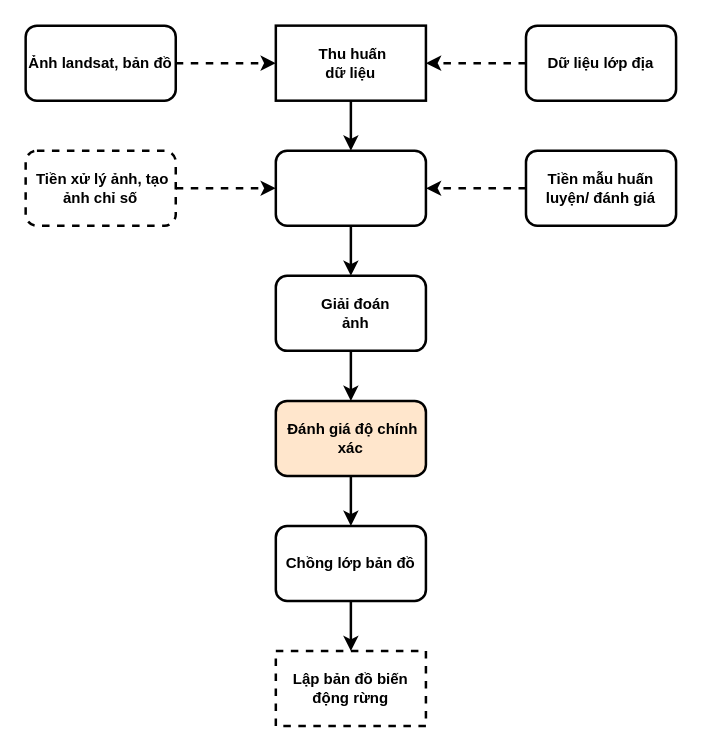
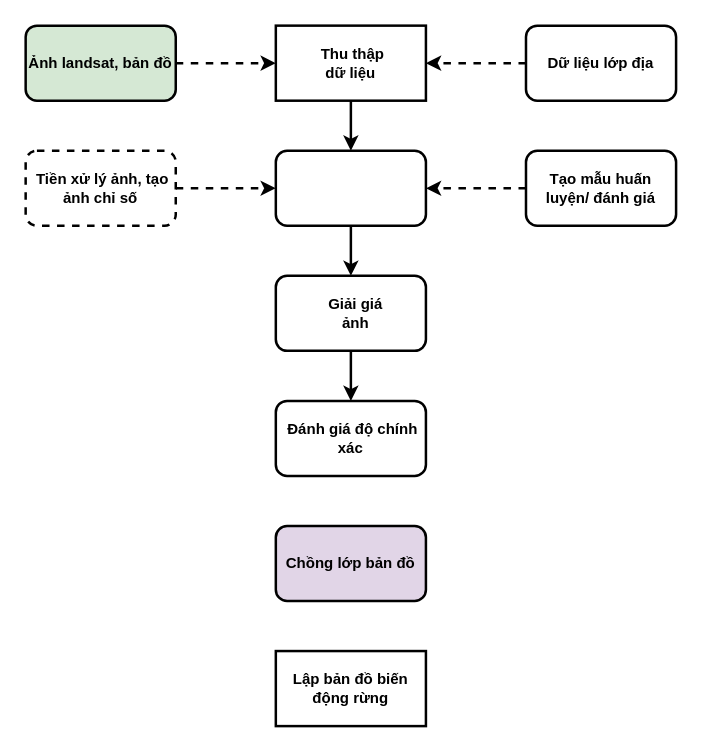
node "Ảnh landsat, bản đồ": fillcolor #ffffff -> #d5e8d4
node "Thu huấn dữ liệu": label "Thu huấn dữ liệu" -> "Thu thập dữ liệu"
node "Tiền mẫu huấn luyện/ đánh giá": label "Tiền mẫu huấn luyện/ đánh giá" -> "Tạo mẫu huấn luyện/ đánh giá"
node "Giải đoán ảnh": label "Giải đoán ảnh" -> "Giải giá ảnh"
node "Đánh giá độ chính xác": fillcolor #ffe6cc -> #ffffff
edge "Đánh giá độ chính xác" -> "Chồng lớp bản đồ": removed
node "Chồng lớp bản đồ": fillcolor #ffffff -> #e1d5e7
edge "Chồng lớp bản đồ" -> "Lập bản đồ biến động rừng": removed
node "Lập bản đồ biến động rừng": style dashed -> solid
